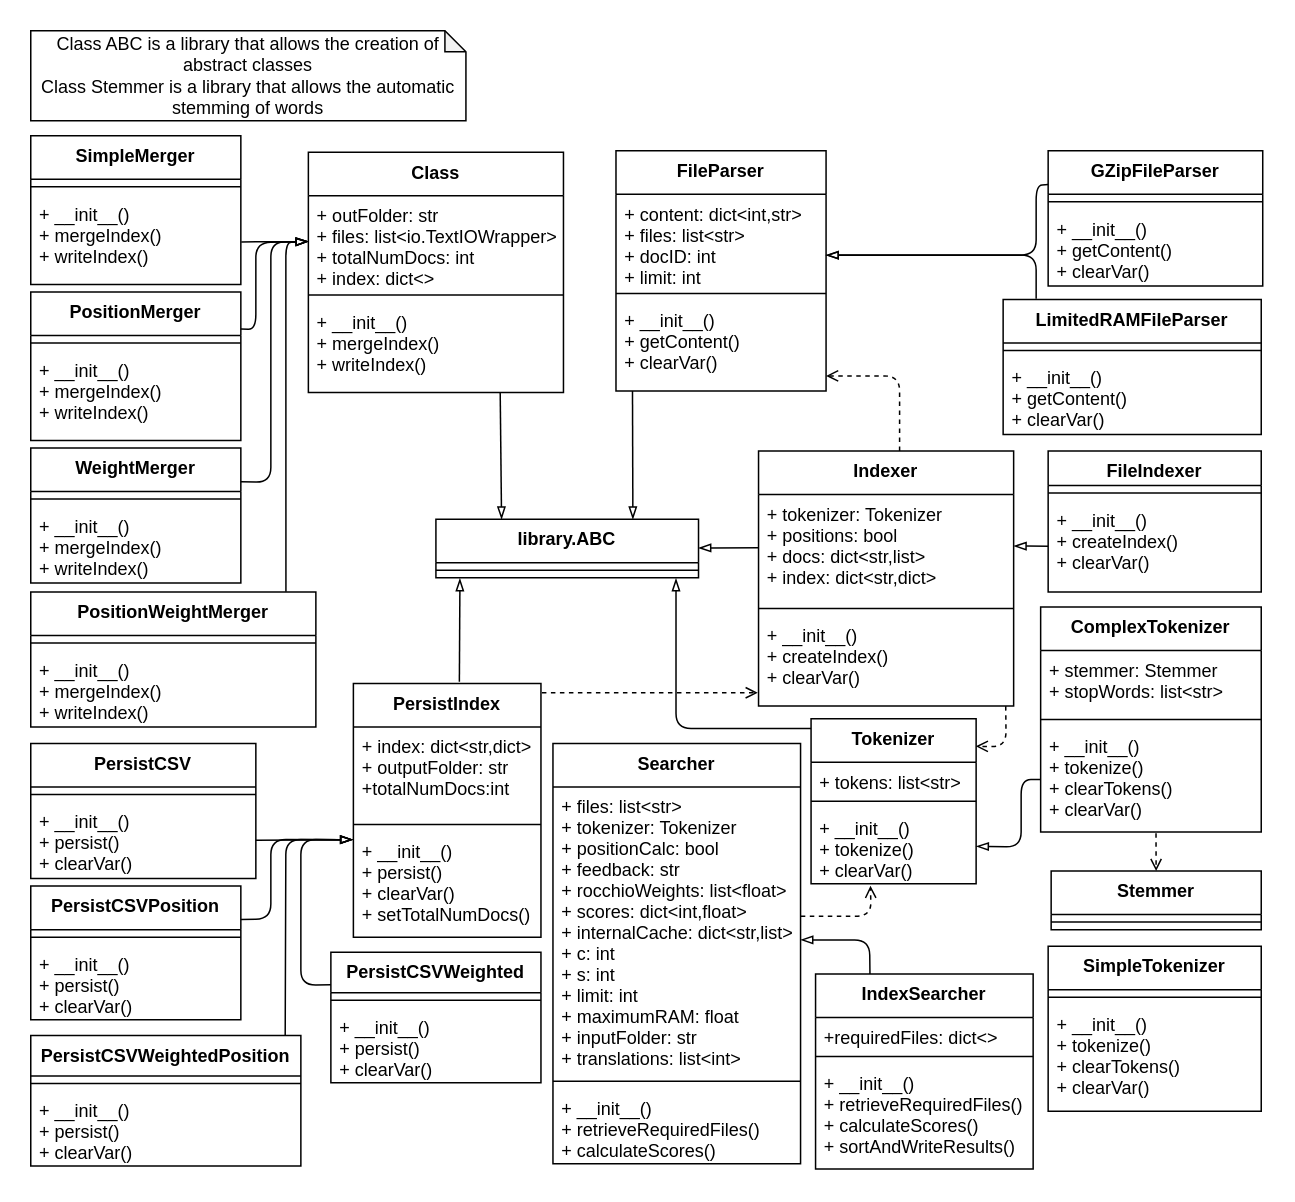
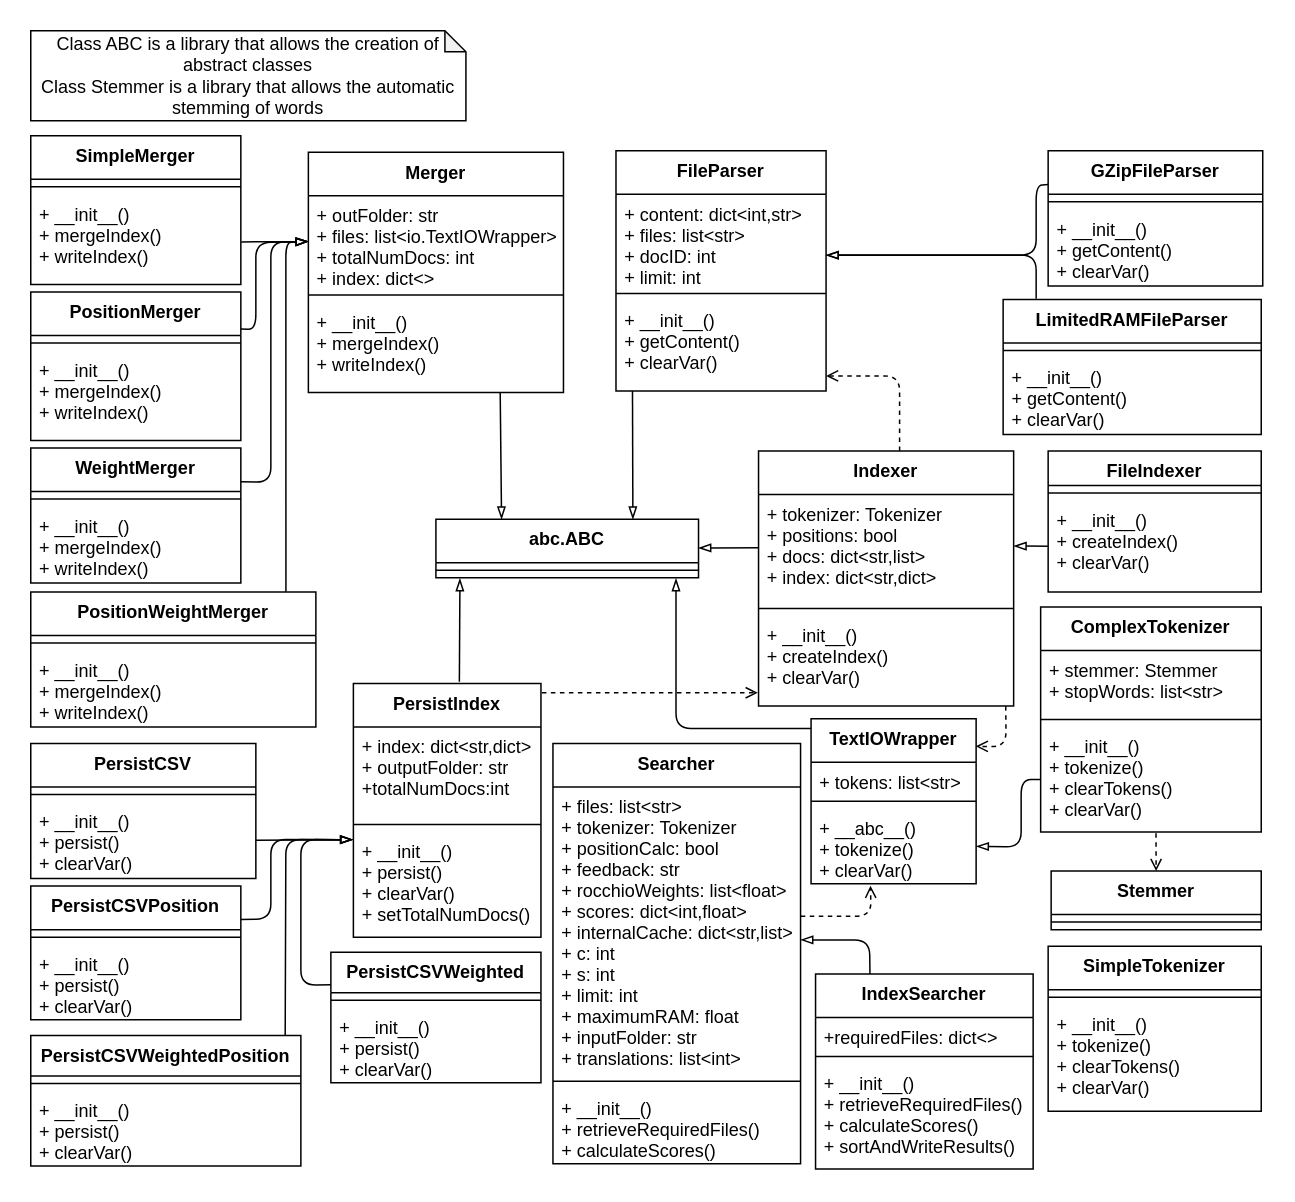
node "Class": label "Class" -> "Merger"
node "library.ABC": label "library.ABC" -> "abc.ABC"
node "Tokenizer": label "Tokenizer" -> "TextIOWrapper"
node "+ __init__() + tokenize() + clearVar()": label "+ __init__() + tokenize() + clearVar()" -> "+ __abc__() + tokenize() + clearVar()"
